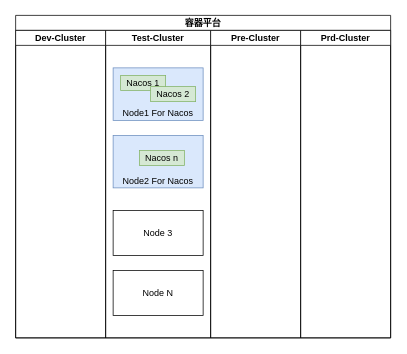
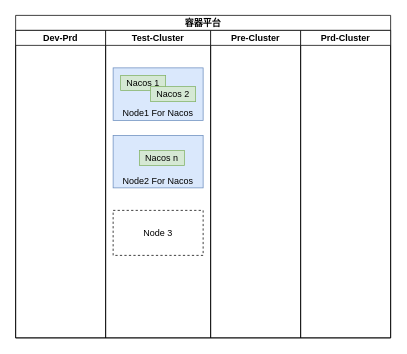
node "Dev-Cluster": label "Dev-Cluster" -> "Dev-Prd"
node "Node 3": style solid -> dashed
node "Node N": removed
